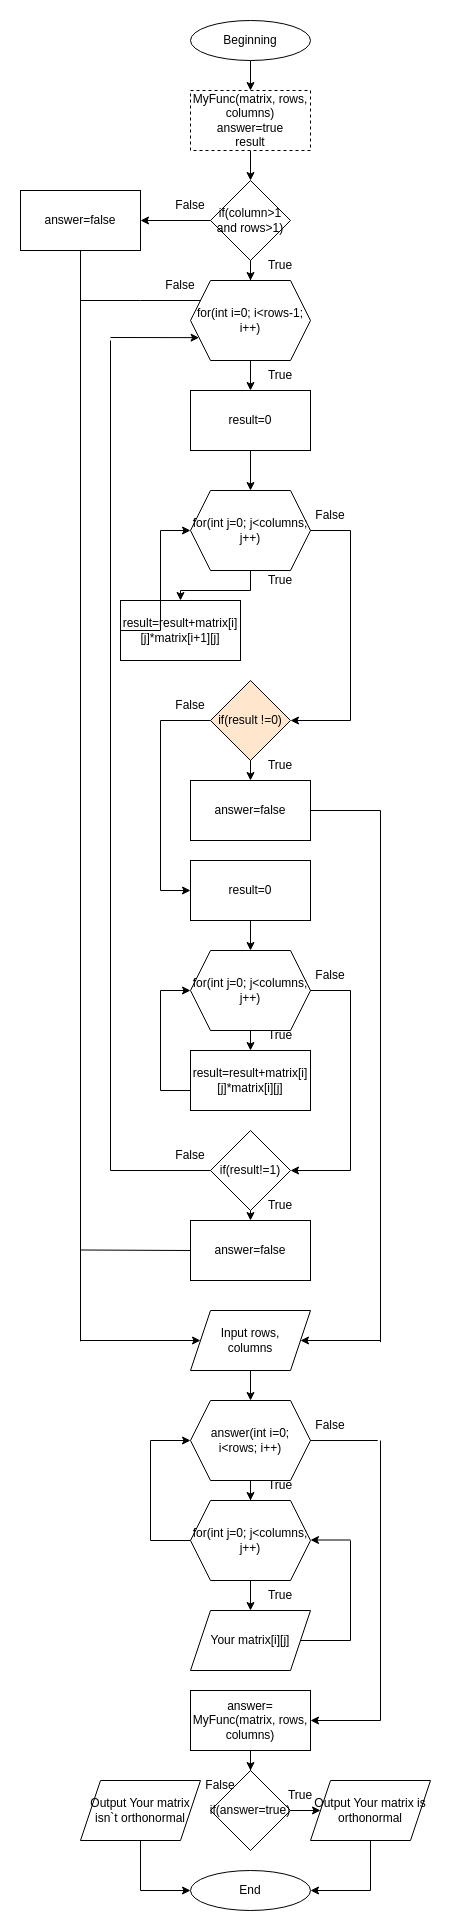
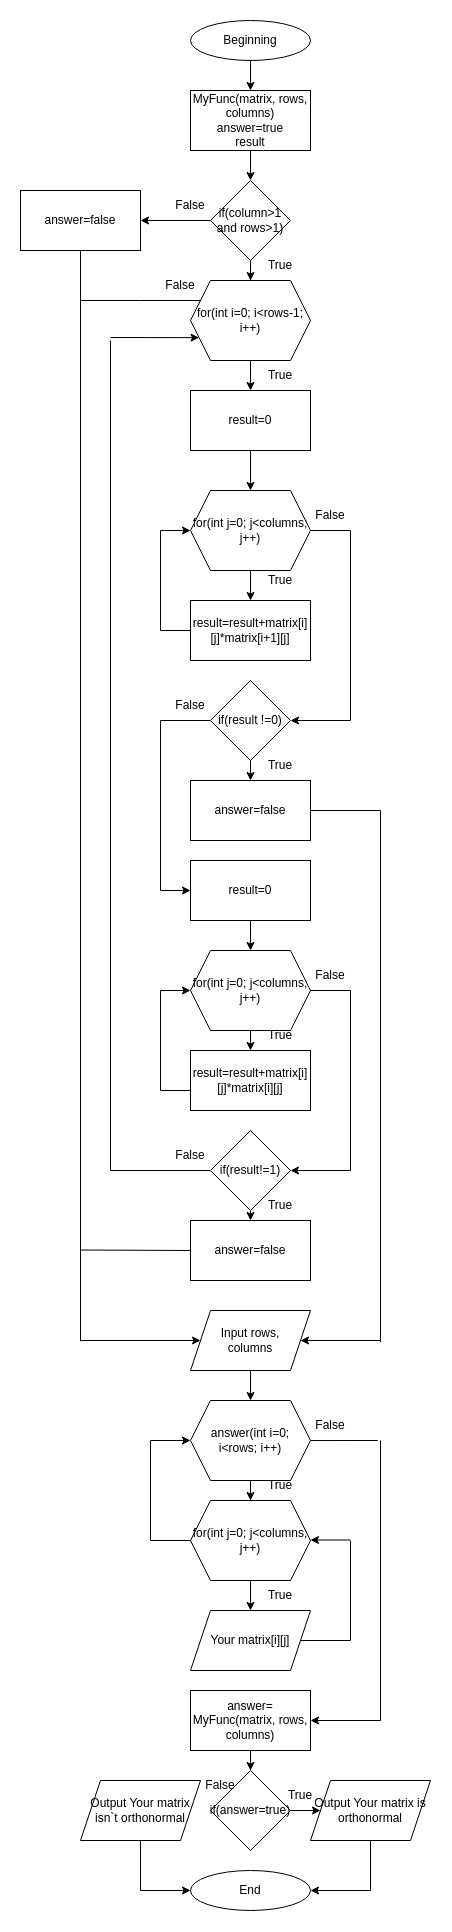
node "MyFunc(matrix, rows, columns) answer=true result": style dashed -> solid
node "result=result+matrix[i][j]*matrix[i+1][j]": moved (181, 631) -> (251, 631)
node "if(result !=0)": fillcolor #ffe6cc -> #ffffff
